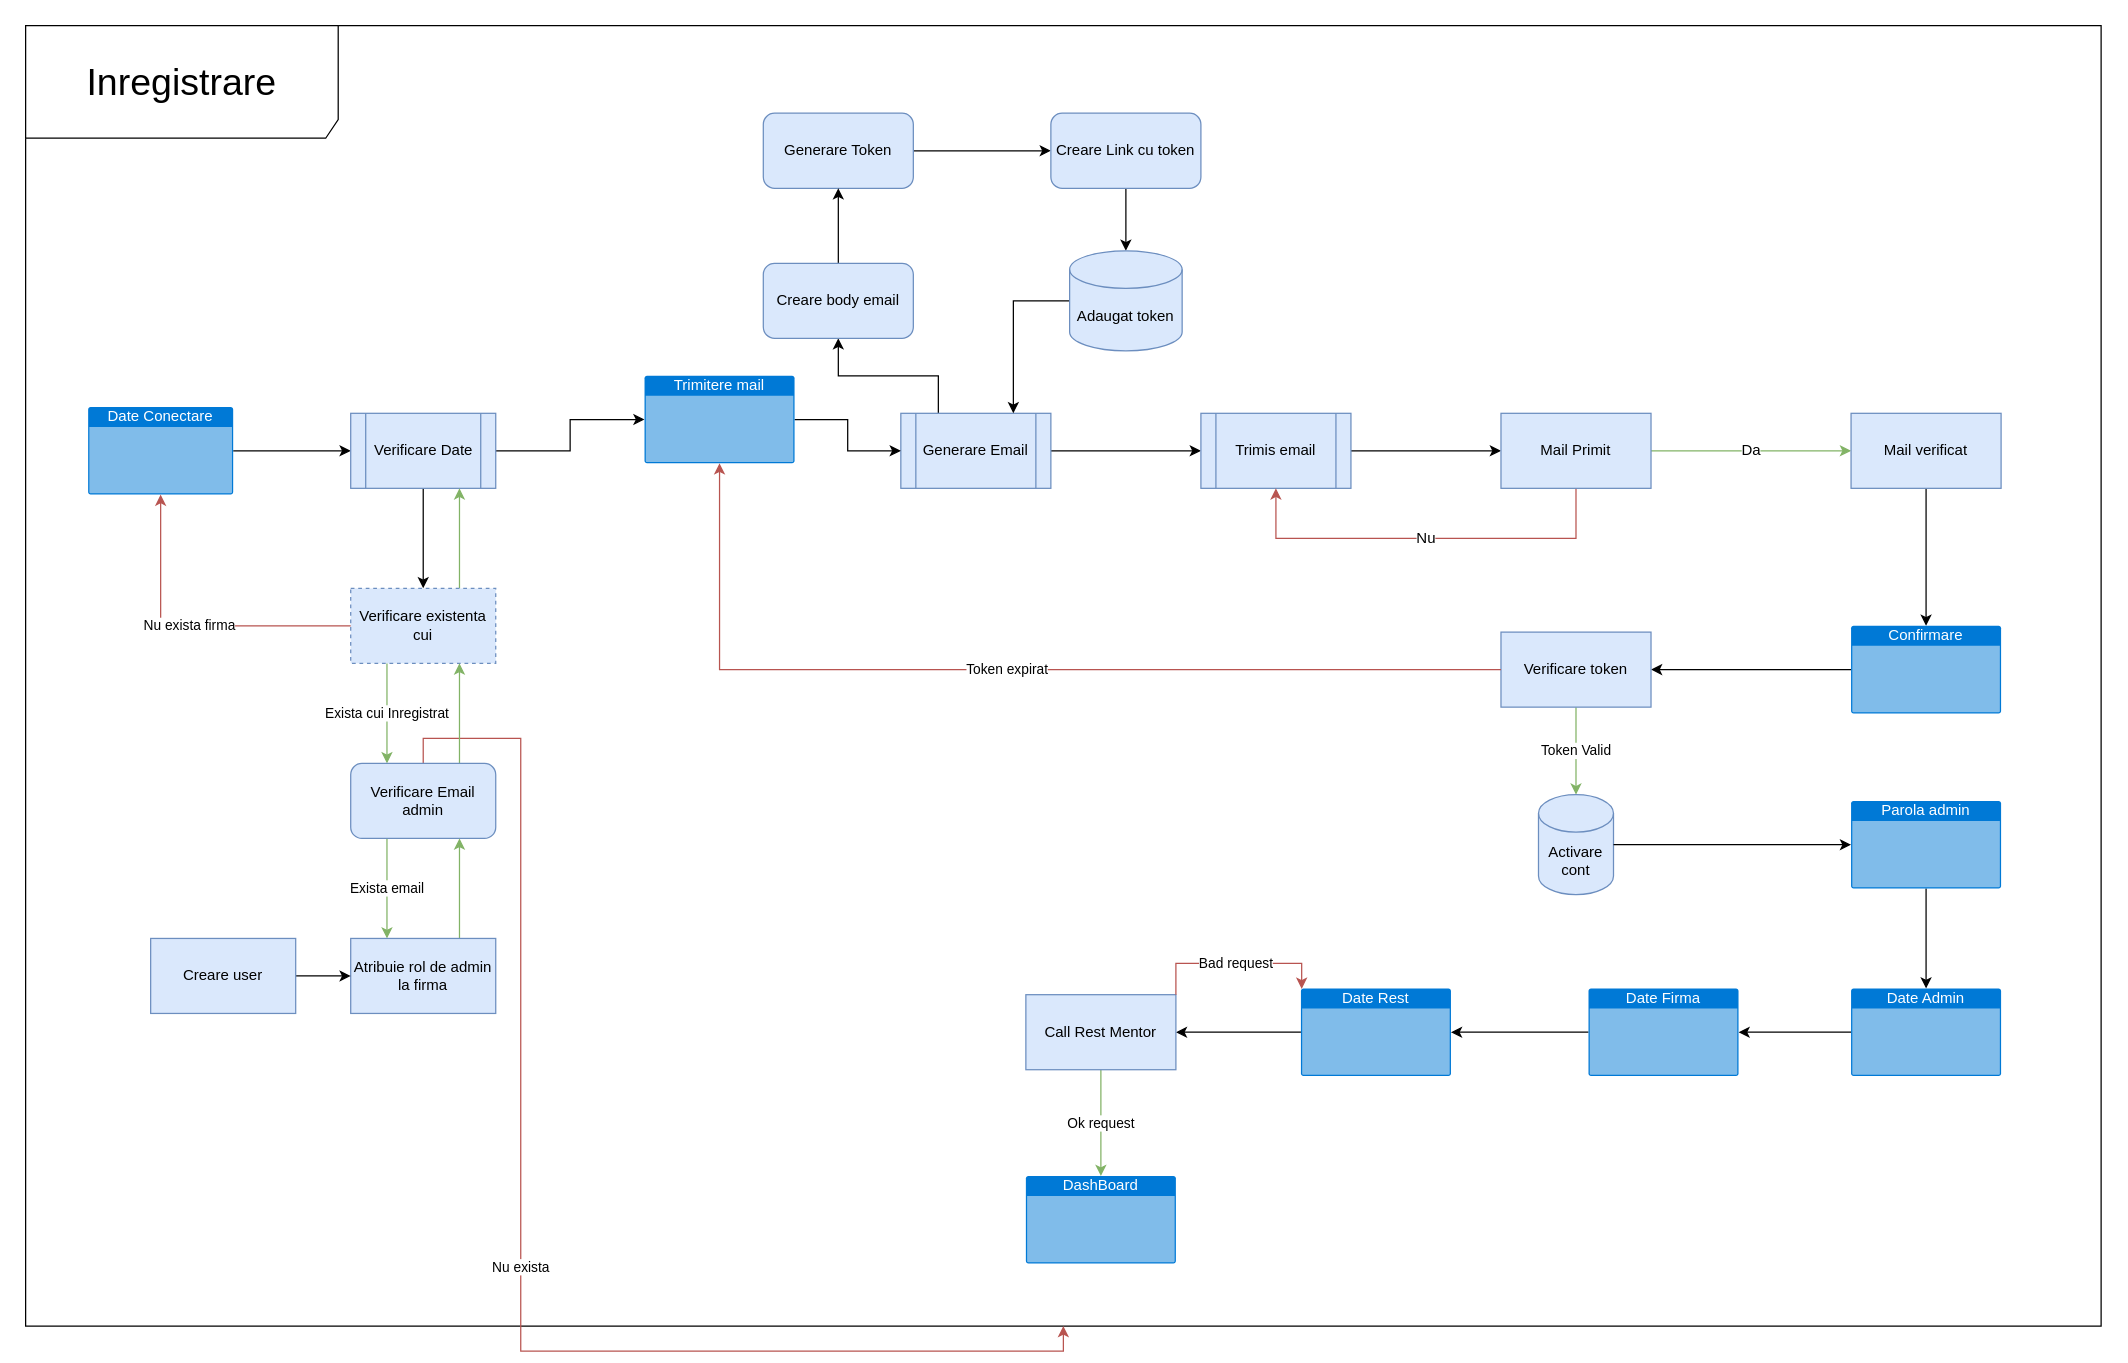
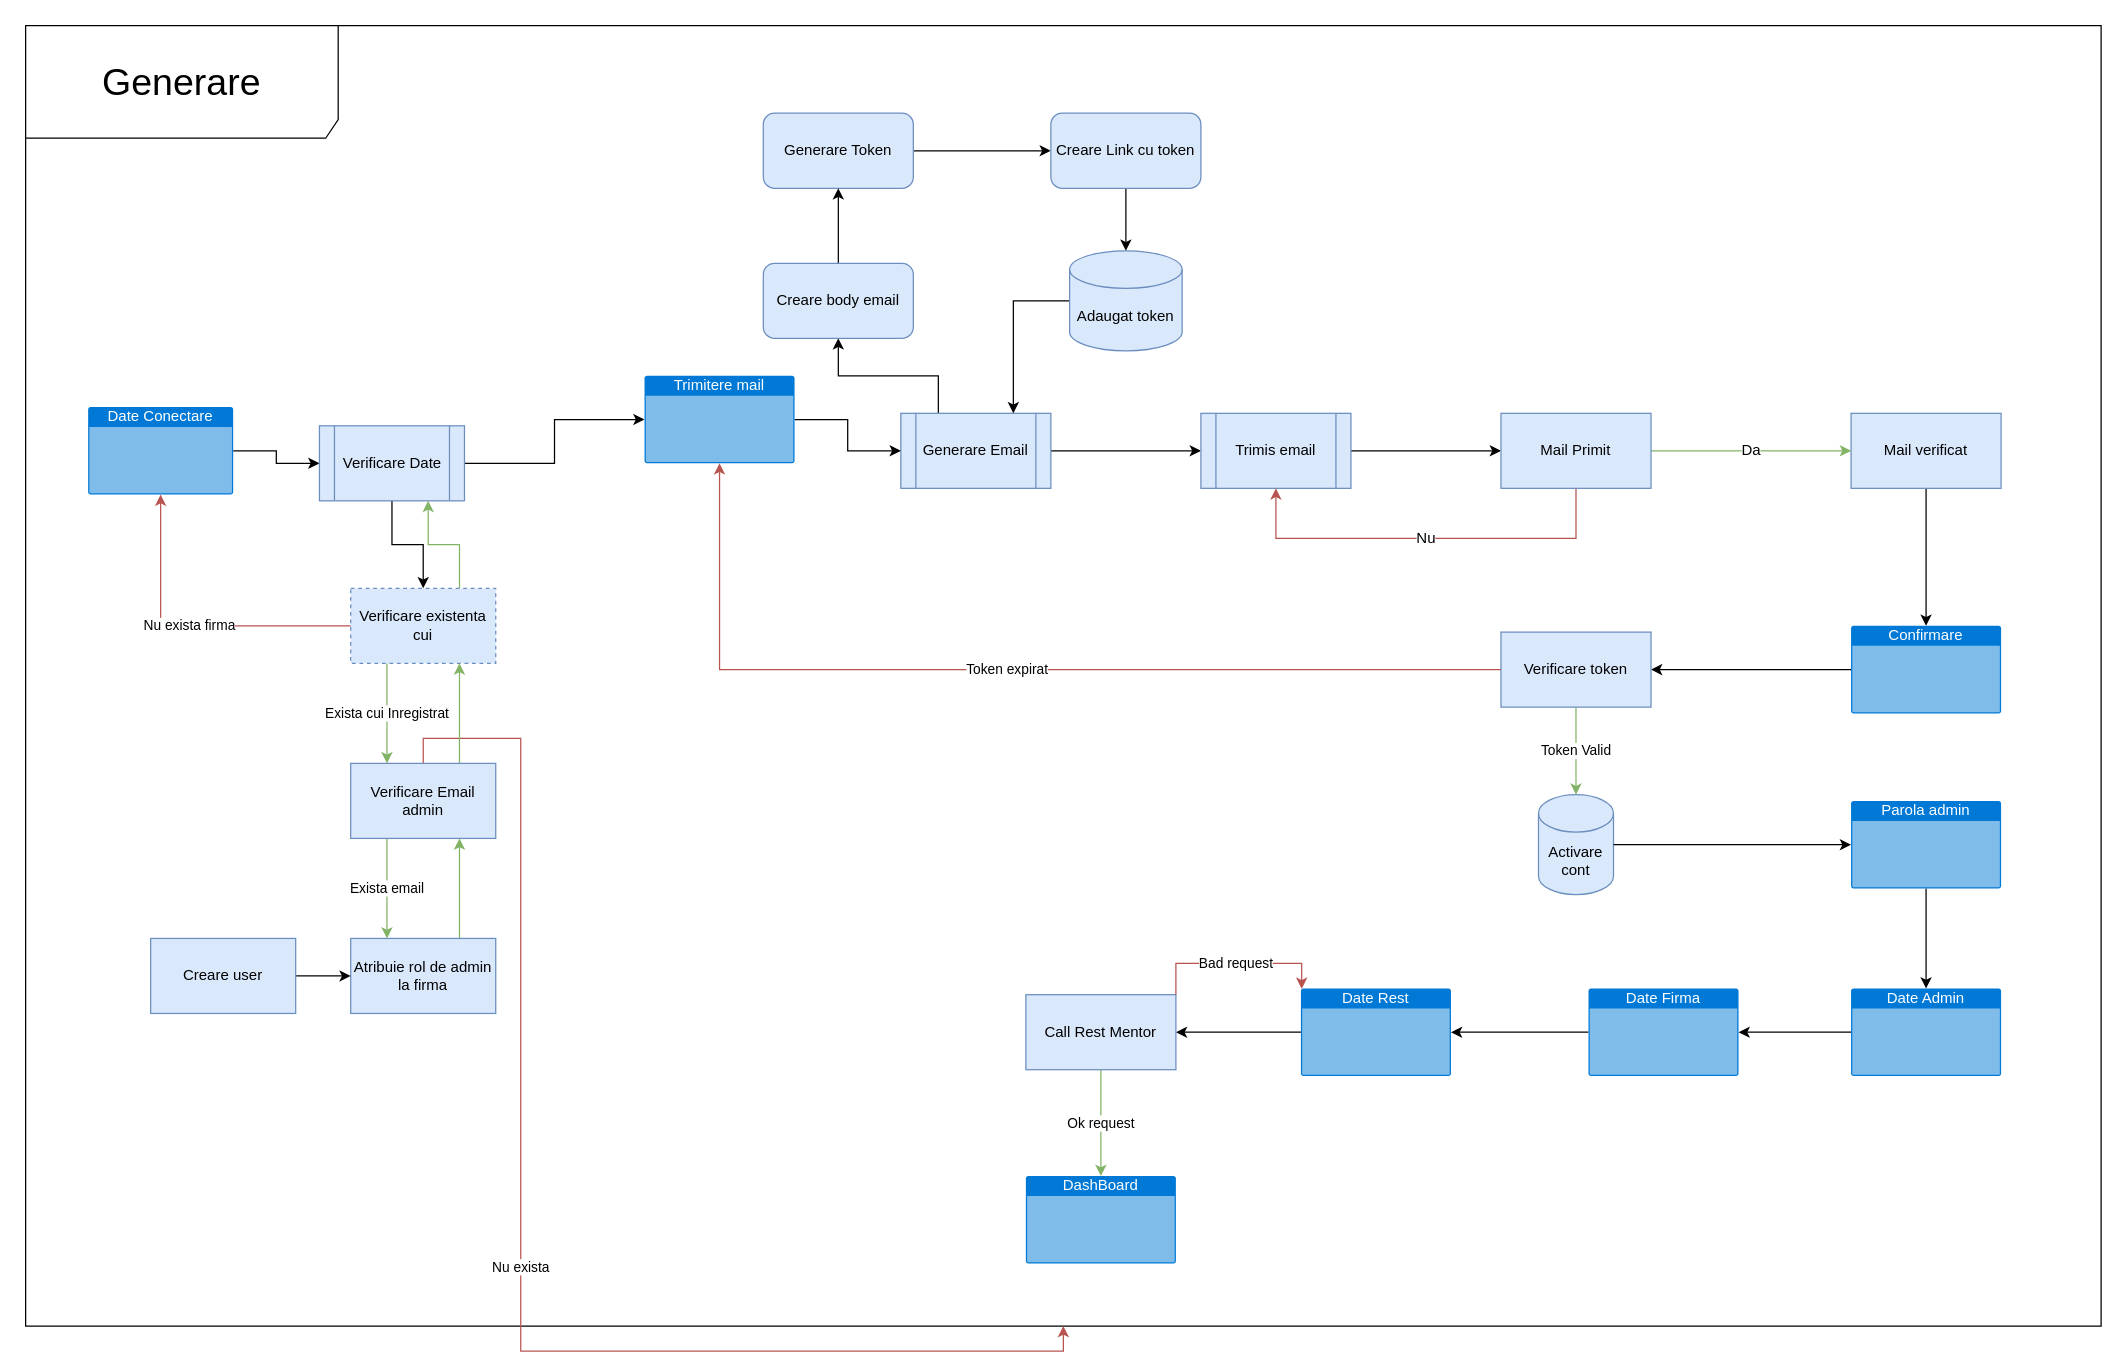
node "Inregistrare": label "Inregistrare" -> "Generare"
node "Verificare Date": moved (423, 451) -> (392, 463)
node "Verificare Email admin": shape rounded rectangle -> rectangle
